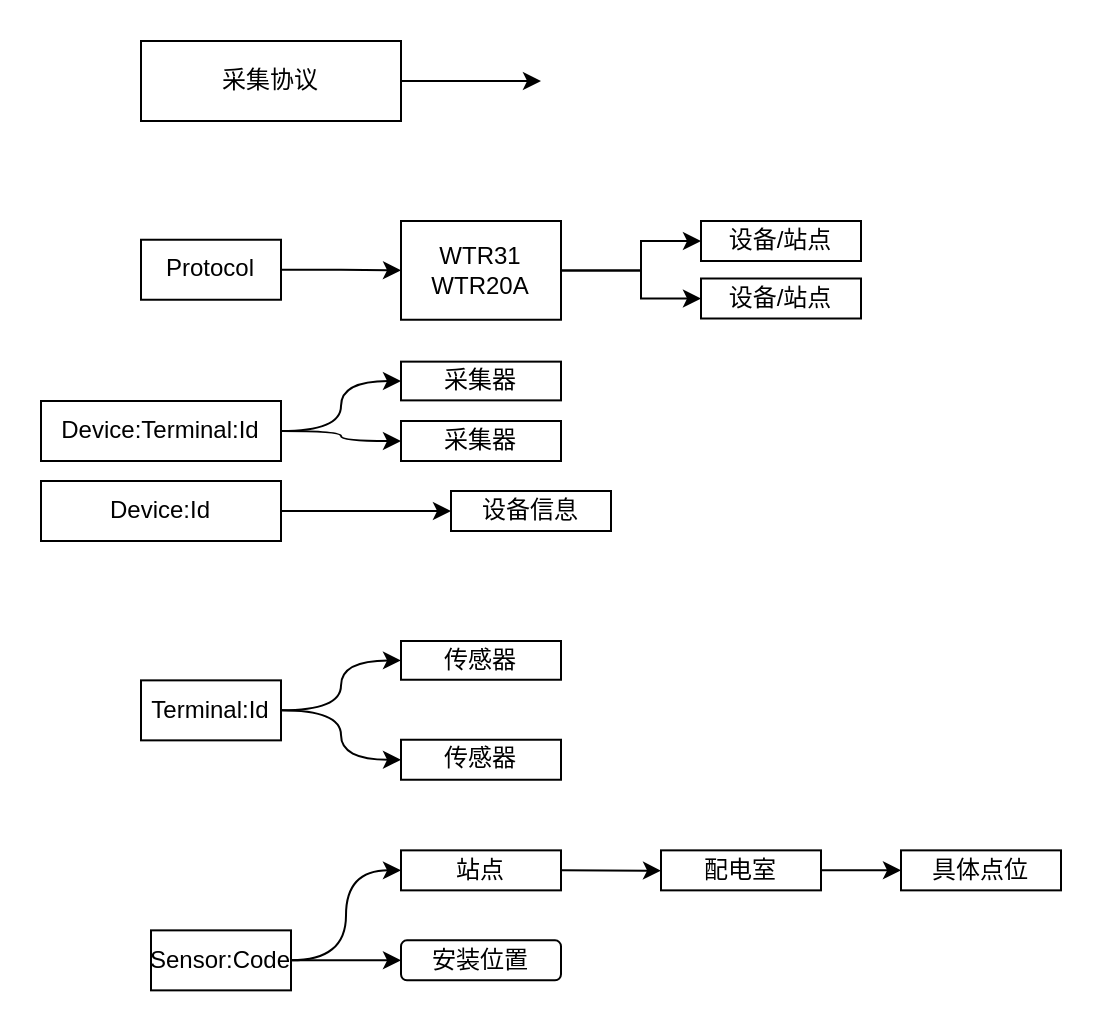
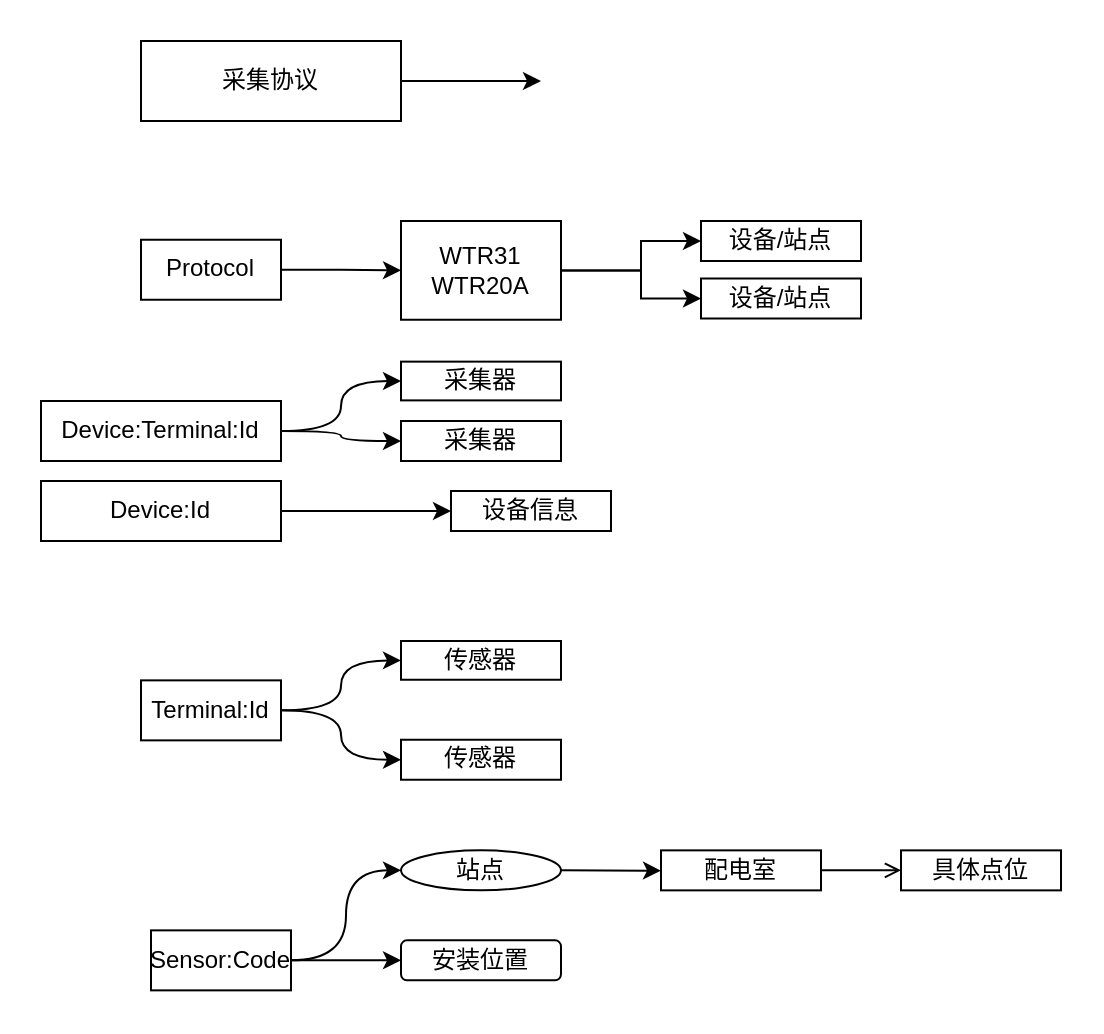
node "站点": shape rectangle -> ellipse
edge "配电室" -> "具体点位": arrowhead classic -> open
